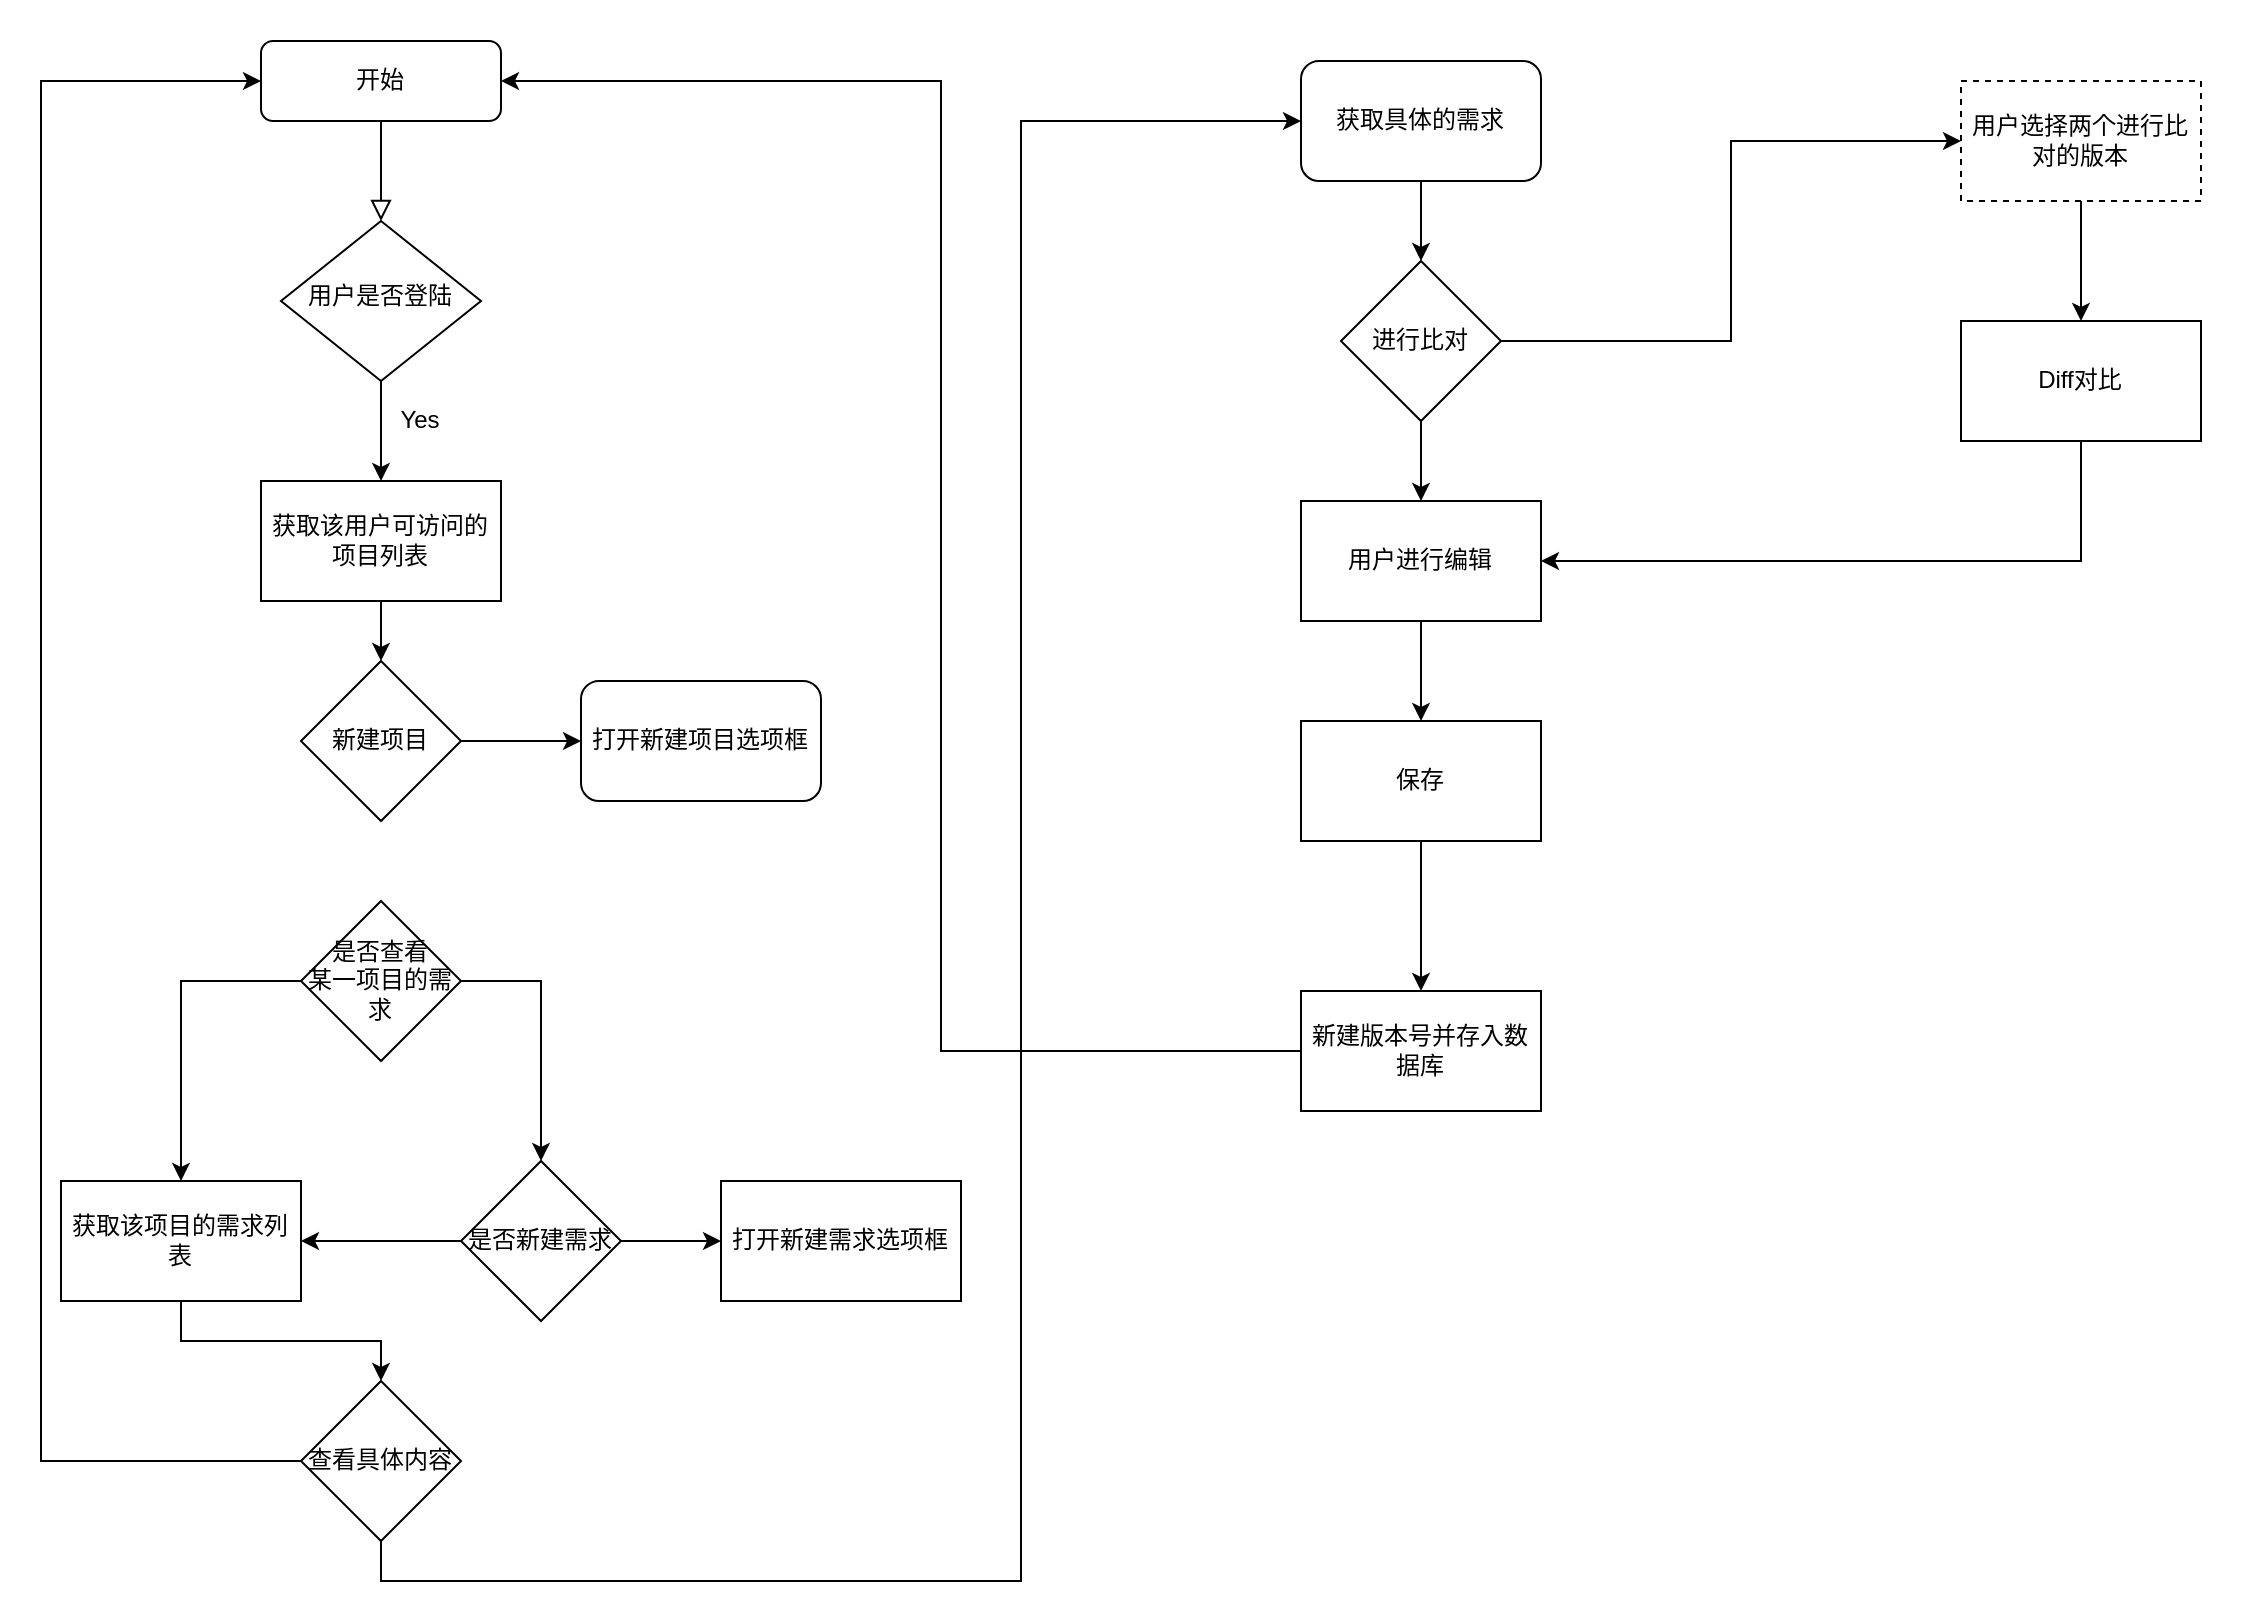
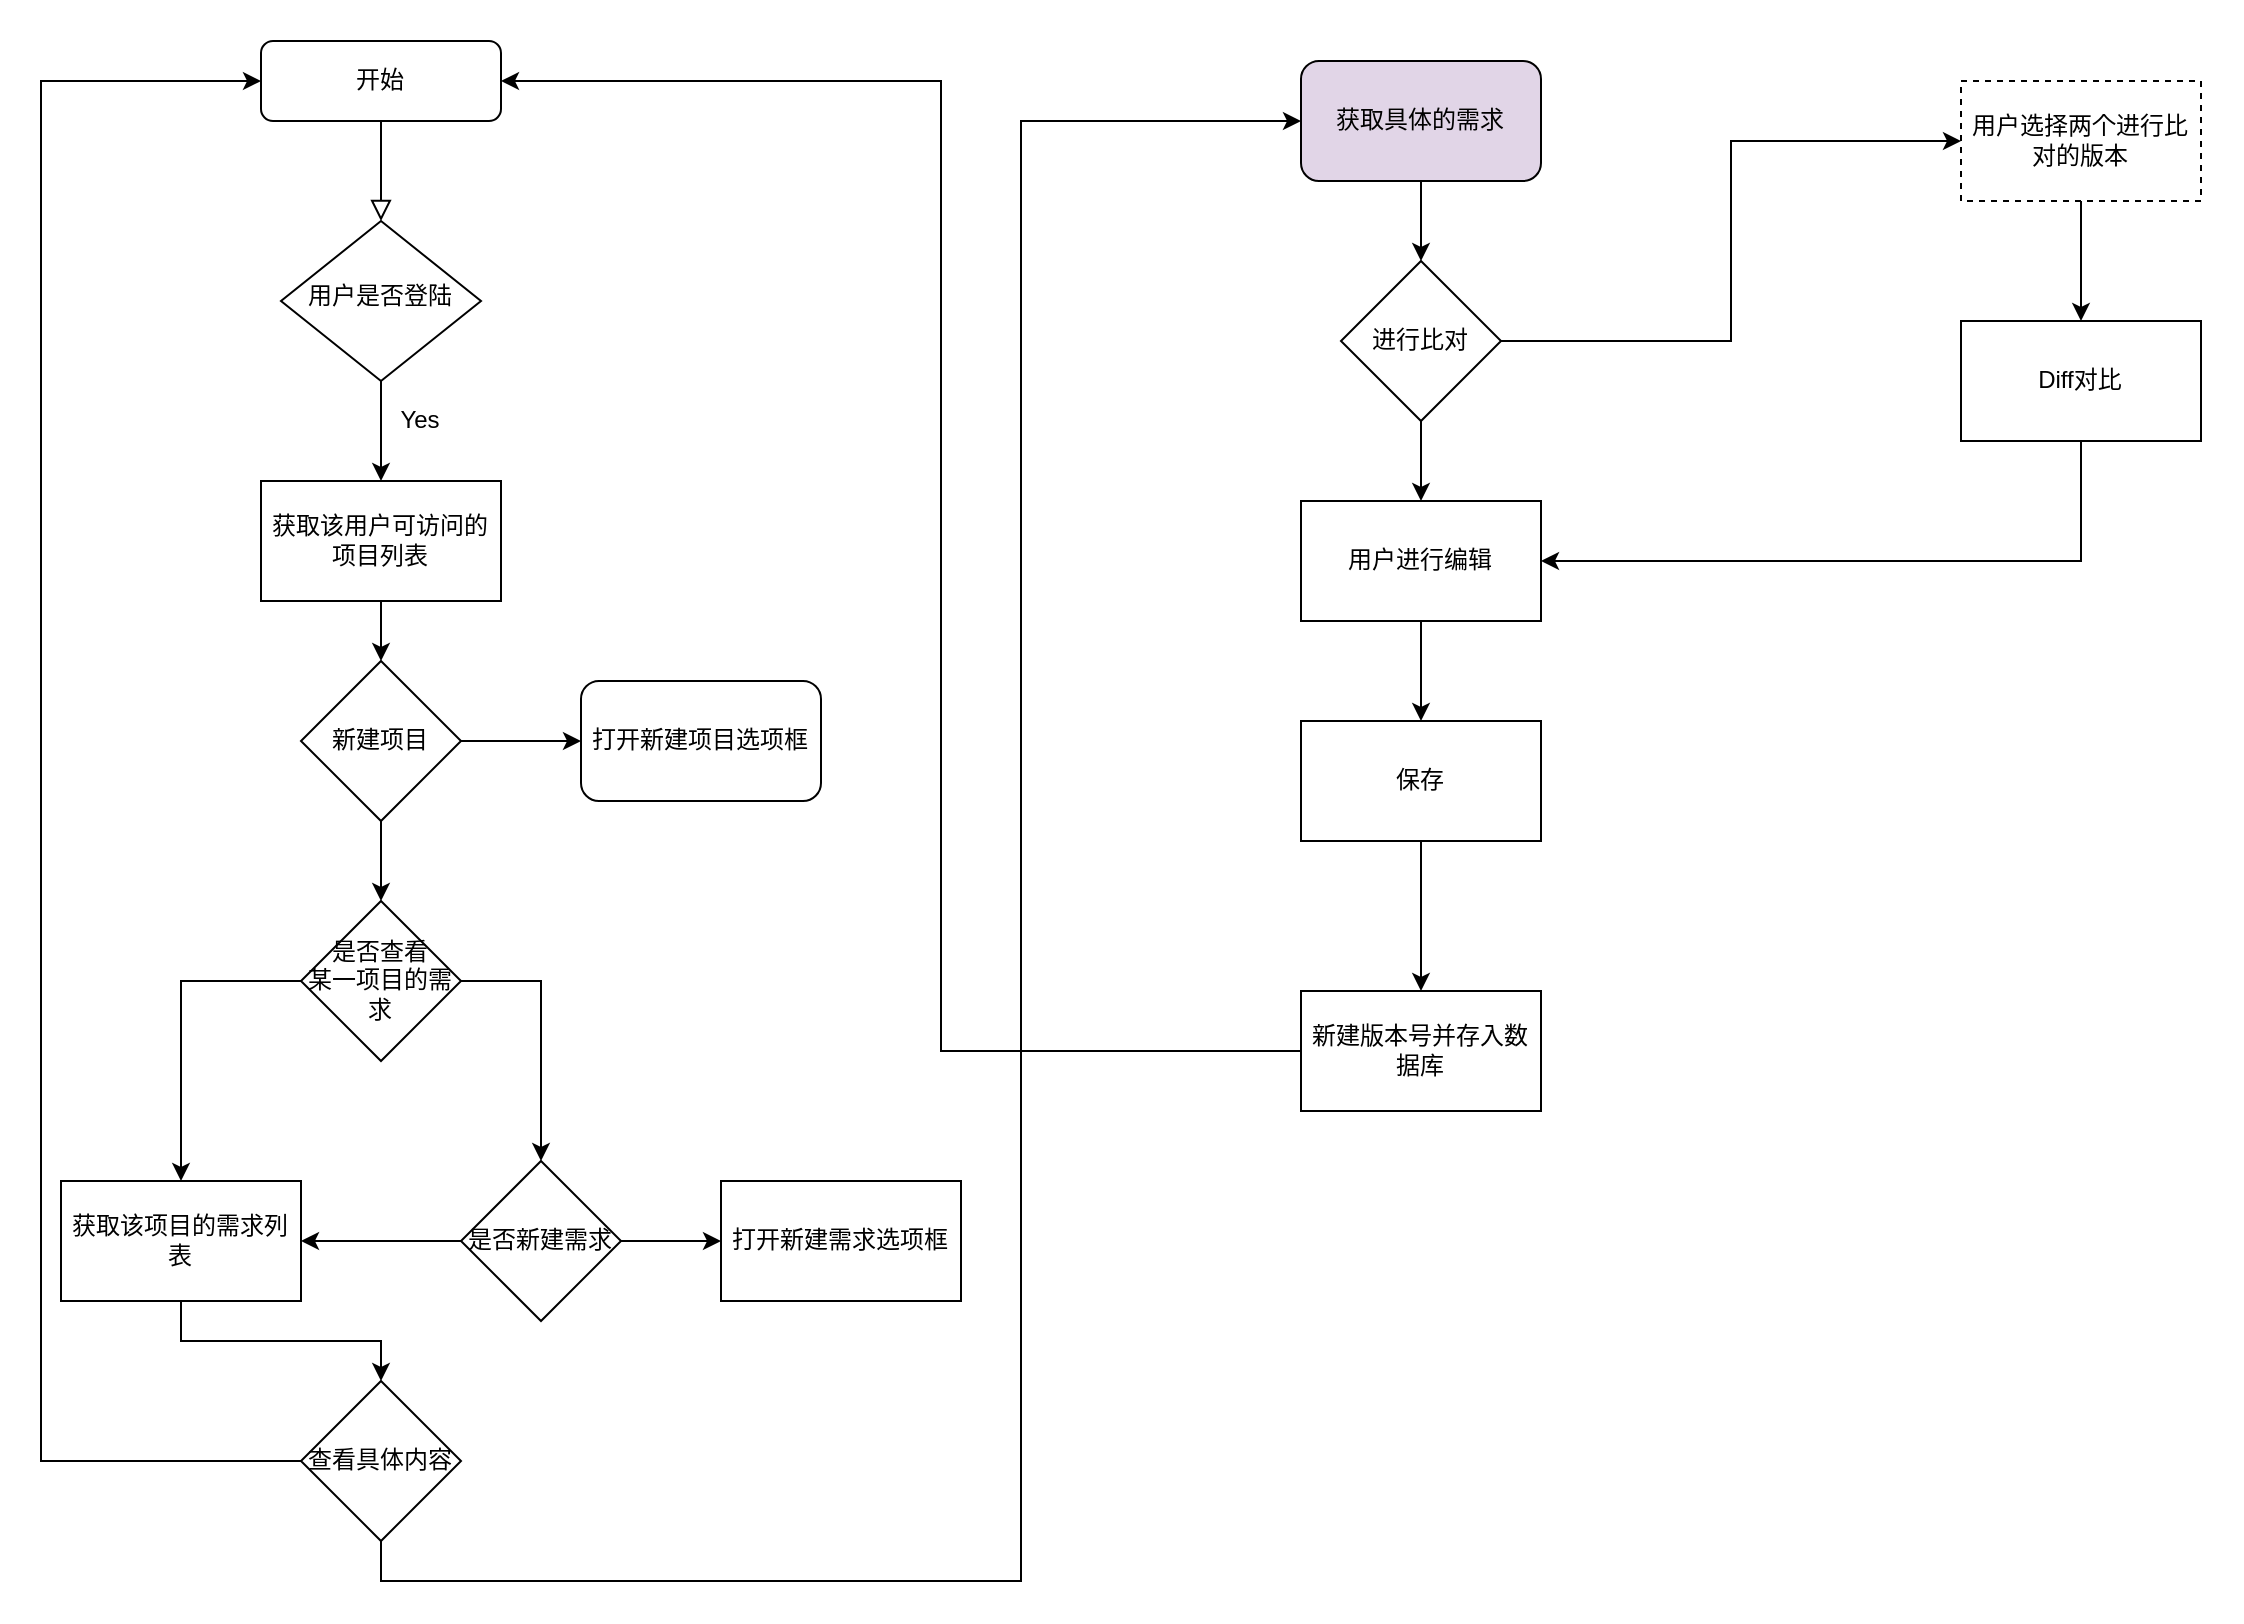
node "获取具体的需求": fillcolor #ffffff -> #e1d5e7
edge "新建项目" -> "是否查看 某一项目的需求": added
